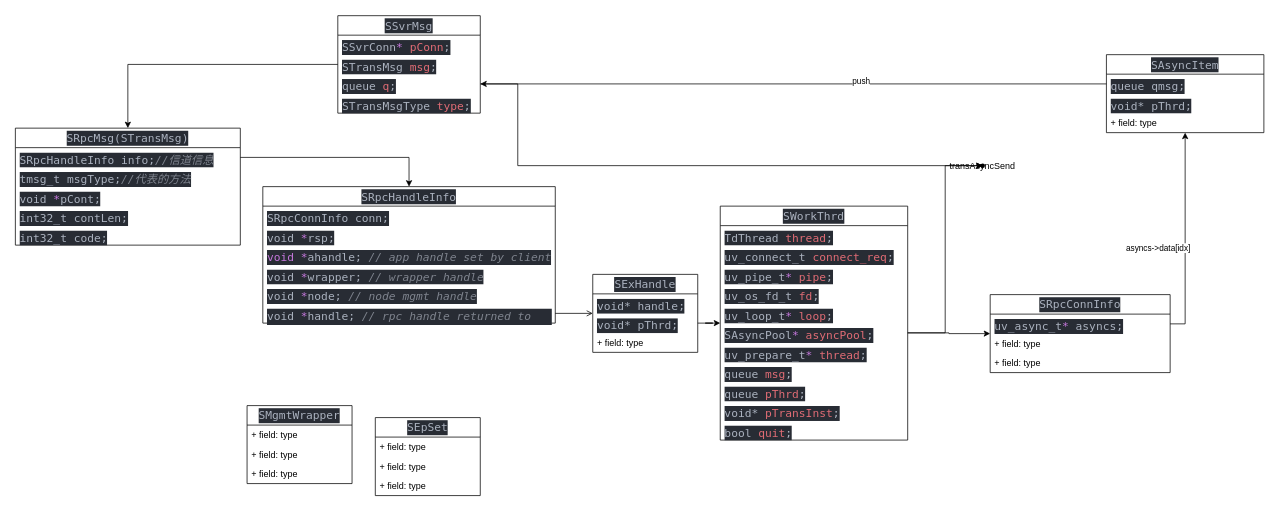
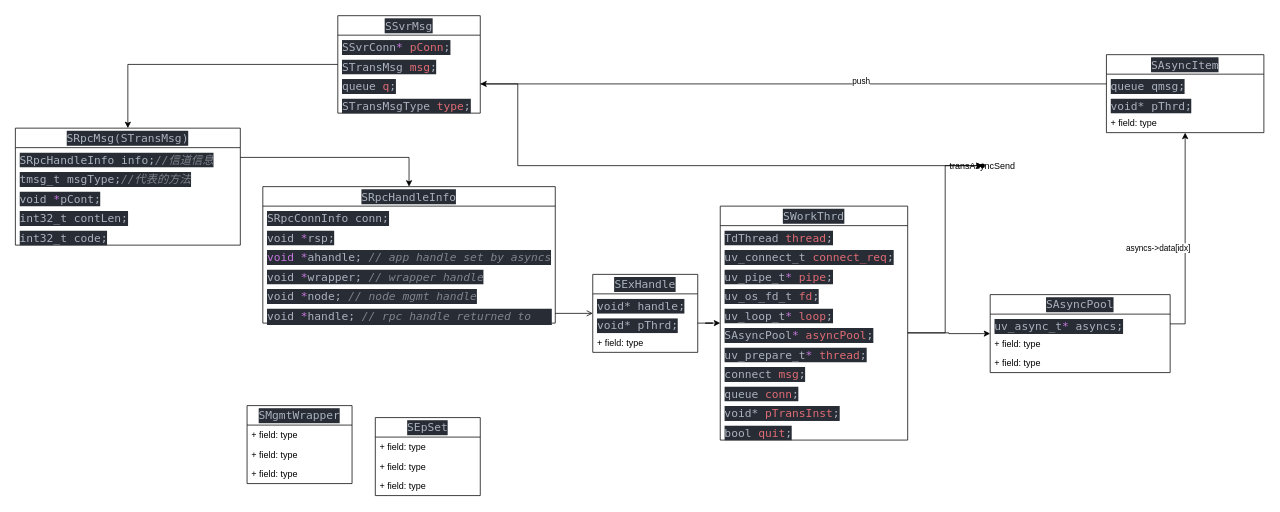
node "void *ahandle; // app handle set by client": label "void *ahandle; // app handle set by client" -> "void *ahandle; // app handle set by asyncs"
node "SRpcConnInfo": label "SRpcConnInfo" -> "SAsyncPool"
node "queue msg;": label "queue msg;" -> "connect msg;"
node "queue pThrd;": label "queue pThrd;" -> "queue conn;"
